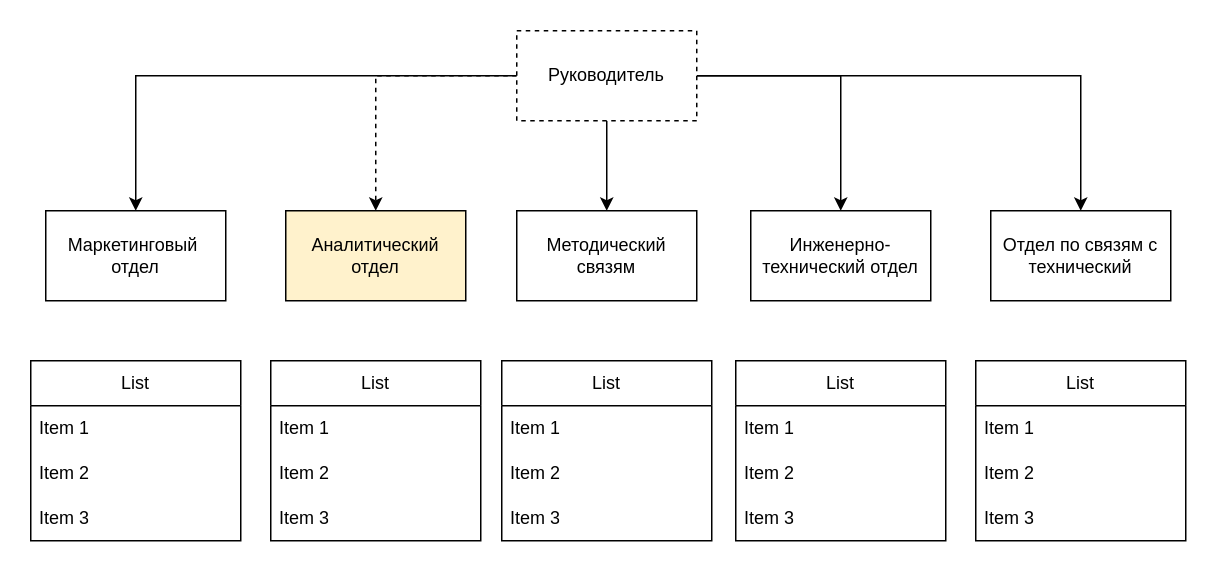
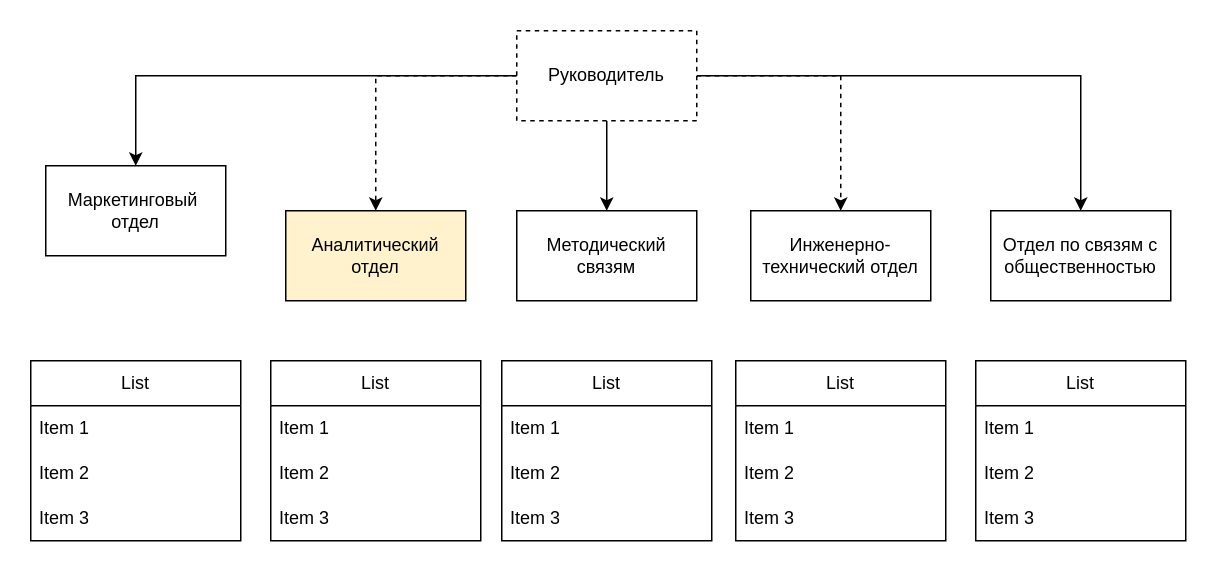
edge "Руководитель" -> "Инженерно-технический отдел": style solid -> dashed
node "Маркетинговый отдел": moved (136, 256) -> (136, 211)
node "Отдел по связям с технический": label "Отдел по связям с технический" -> "Отдел по связям с общественностью"
